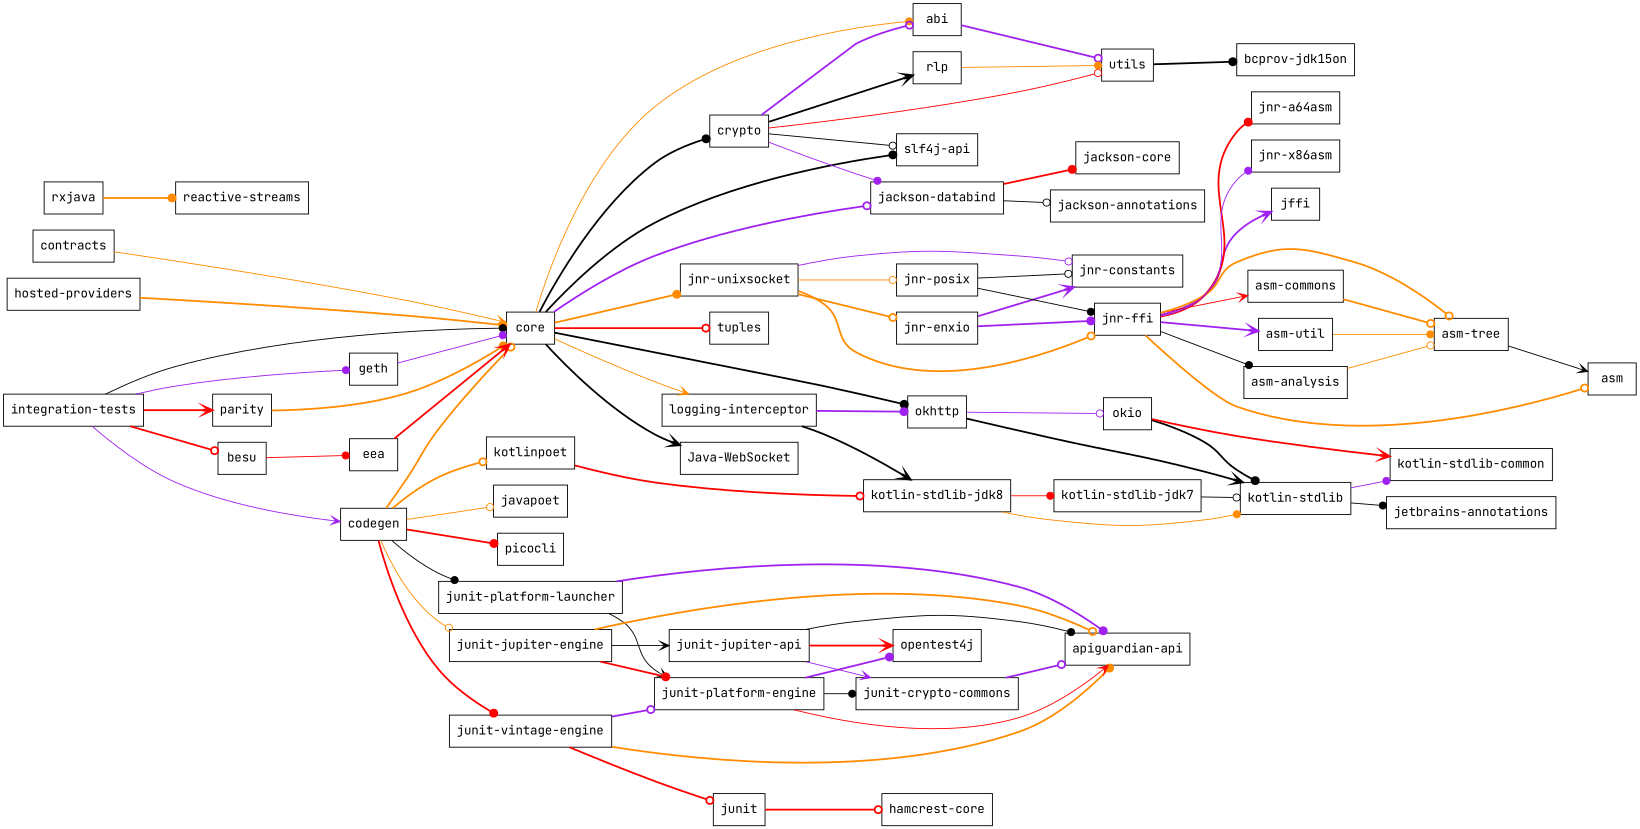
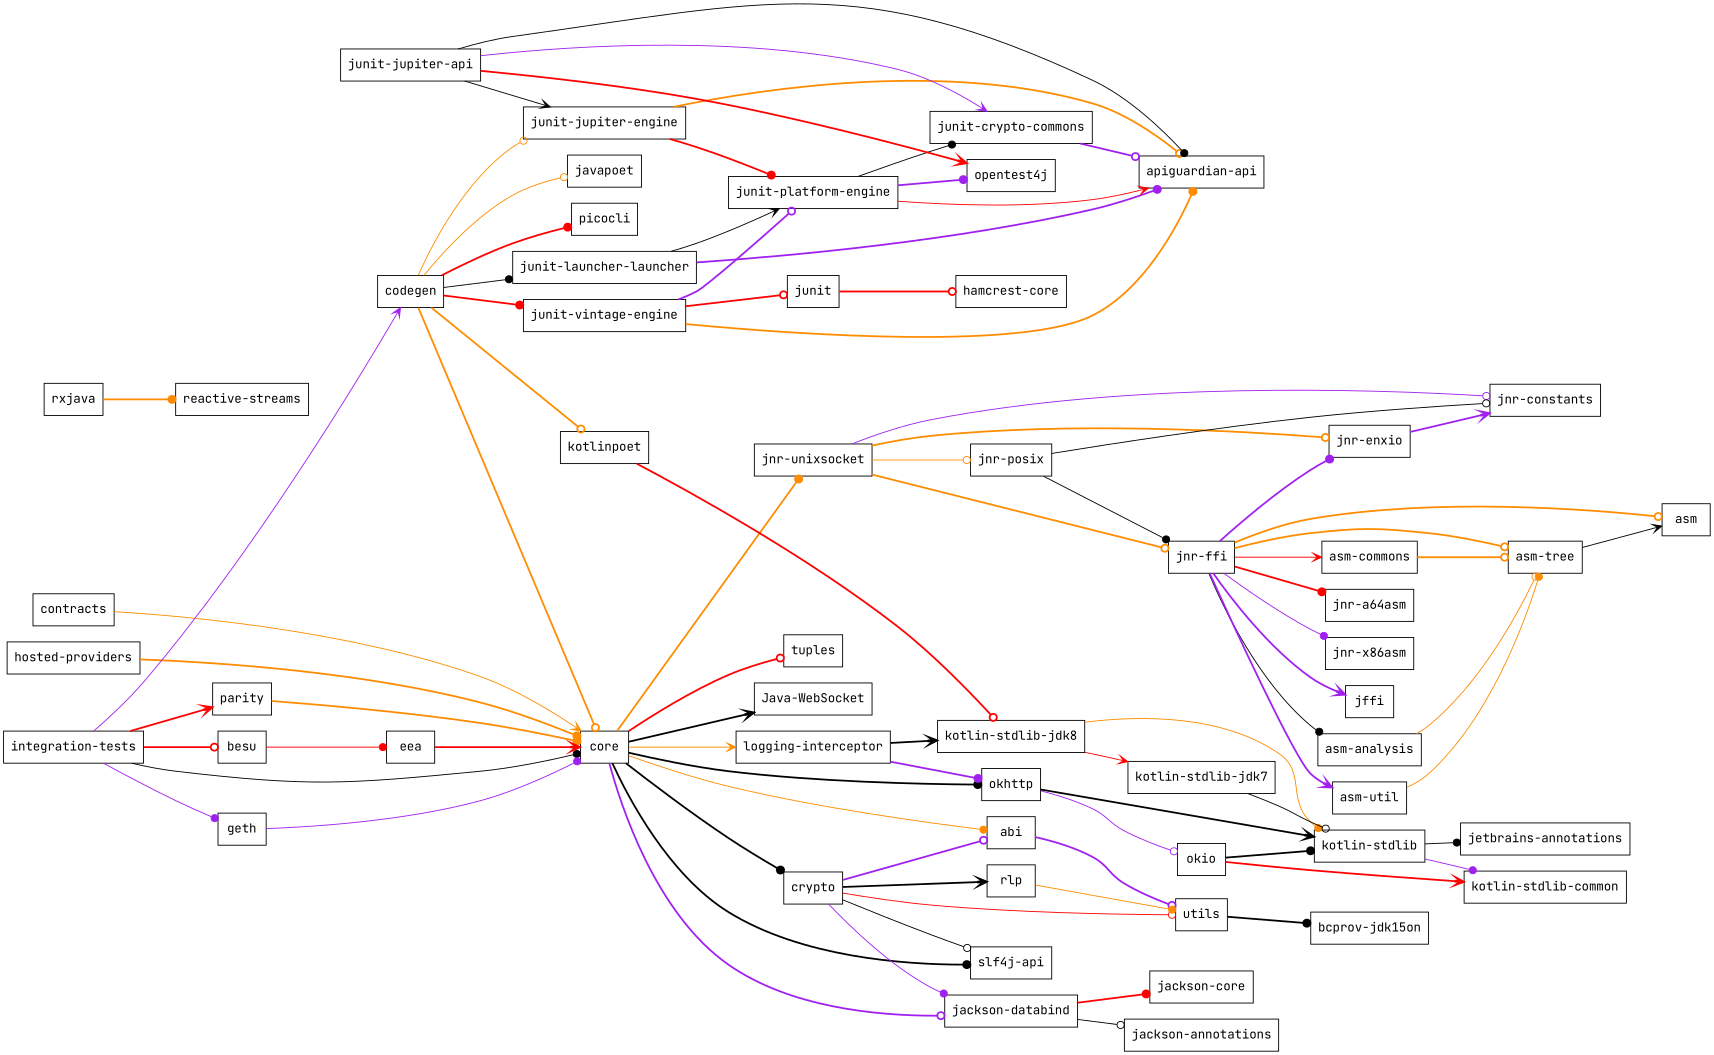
edge "jnr-enxio" -> "jnr-ffi": reversed
edge "kotlin-stdlib-jdk8" -> "kotlin-stdlib-jdk7": arrowhead dot -> vee
node "junit-platform-launcher": label "junit-platform-launcher" -> "junit-launcher-launcher"
edge "junit-jupiter-engine" -> "junit-jupiter-api": reversed
